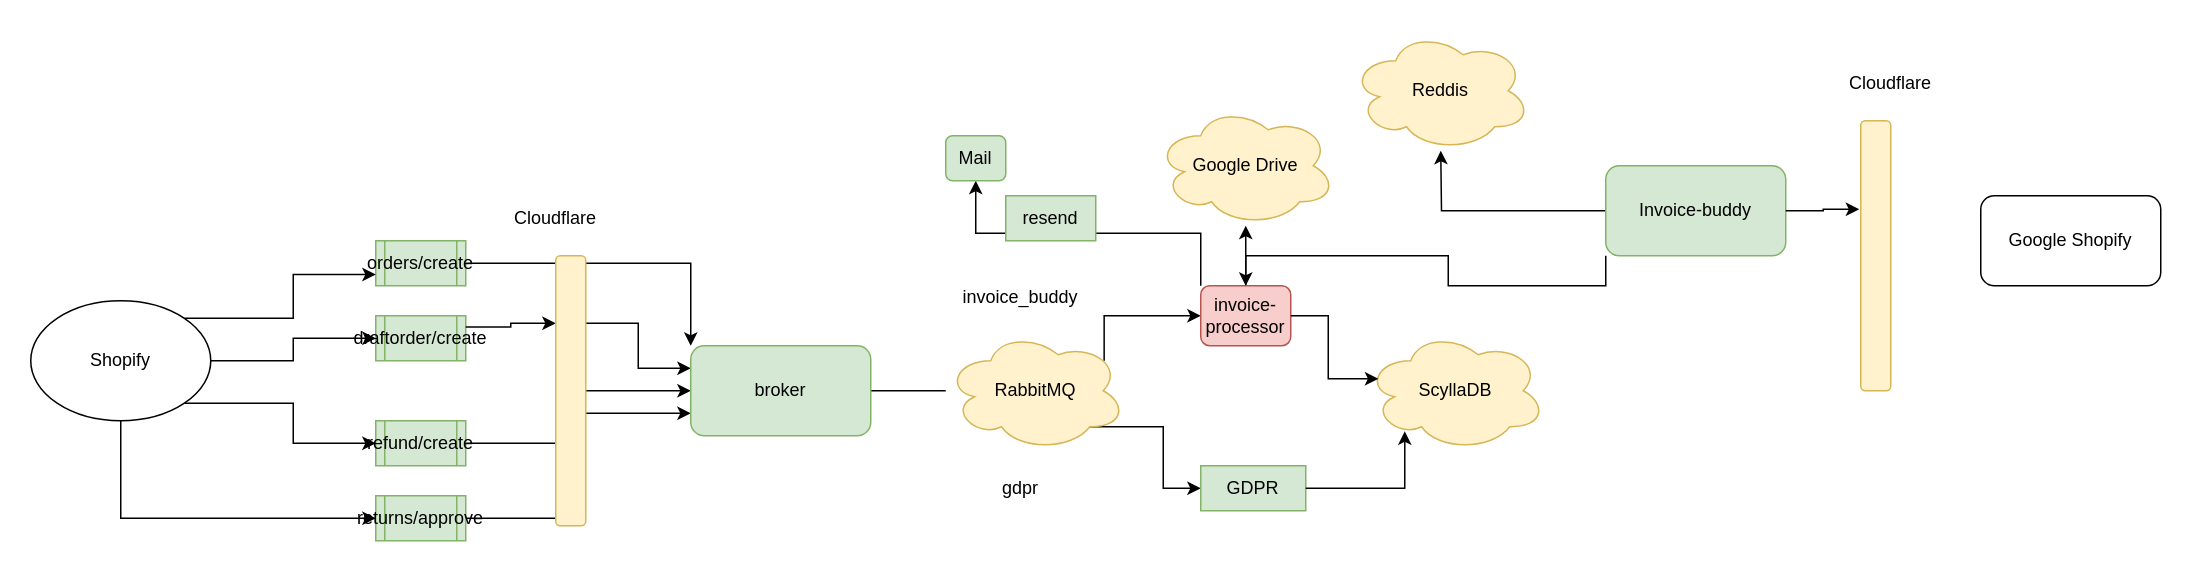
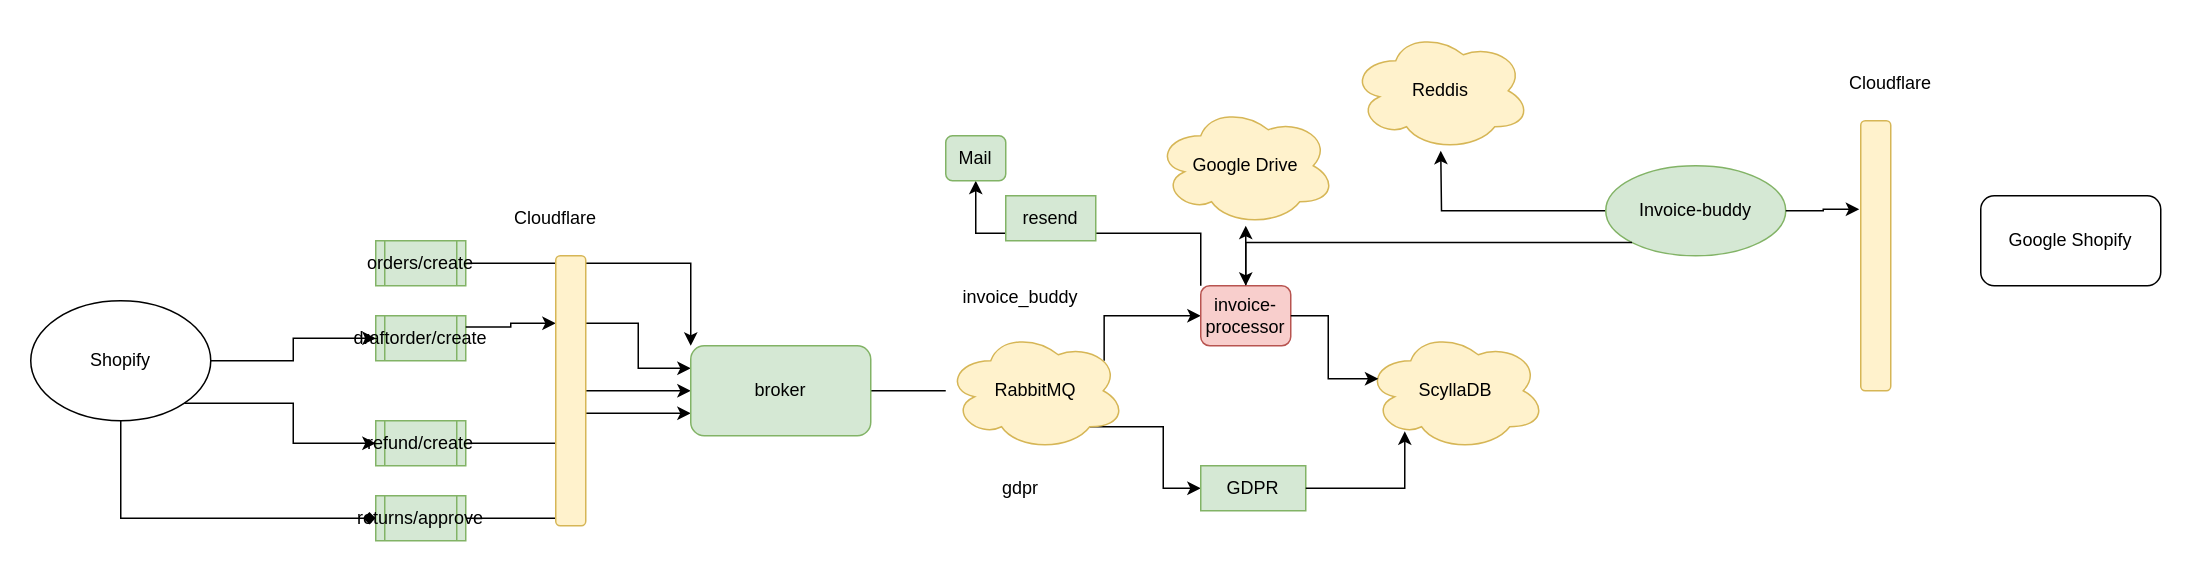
node "Invoice-buddy": shape rounded rectangle -> ellipse
edge "Shopify" -> "orders/create": removed
edge "Shopify" -> "returns/approve": arrowhead classic -> diamond
